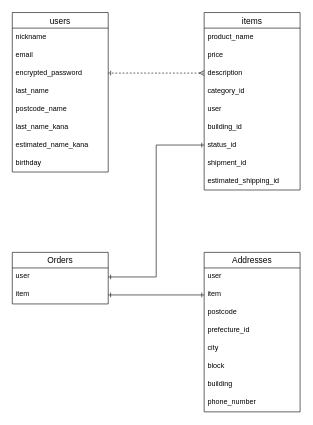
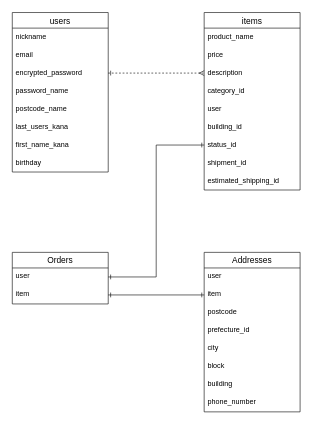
node "last_name": label "last_name" -> "password_name"
node "last_name_kana": label "last_name_kana" -> "last_users_kana"
node "estimated_name_kana": label "estimated_name_kana" -> "first_name_kana"
